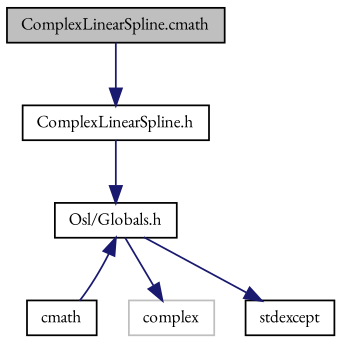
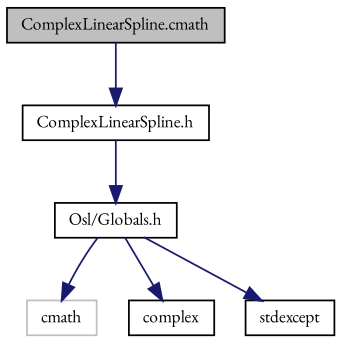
edge "cmath" -> "Osl/Globals.h": reversed
node "cmath": color black -> grey75
node "complex": color grey75 -> black
